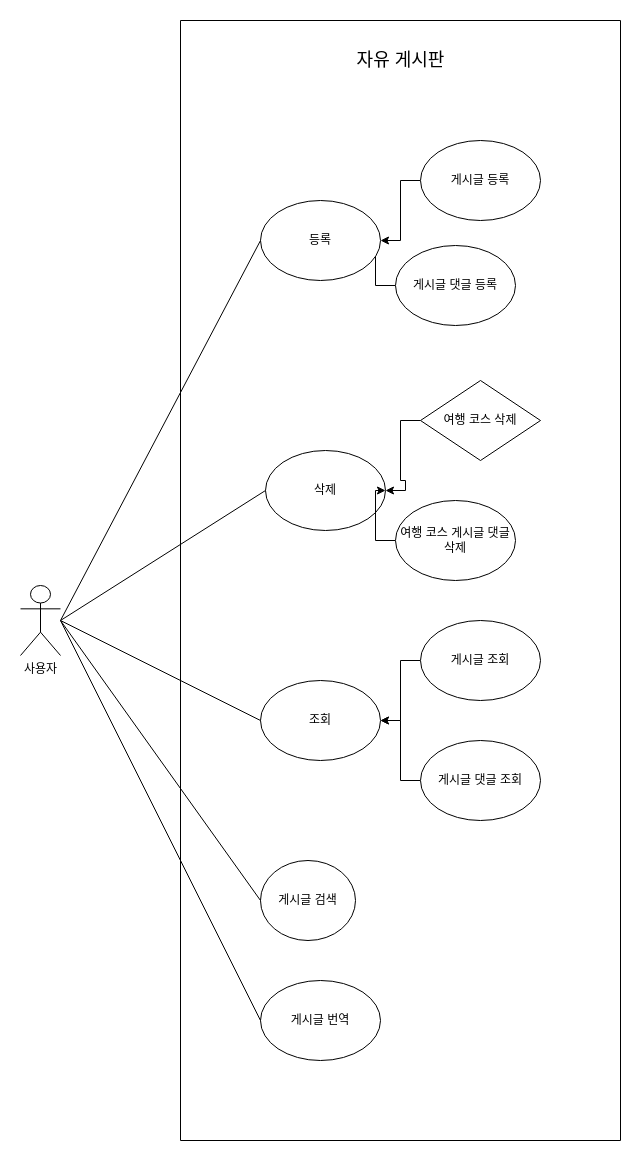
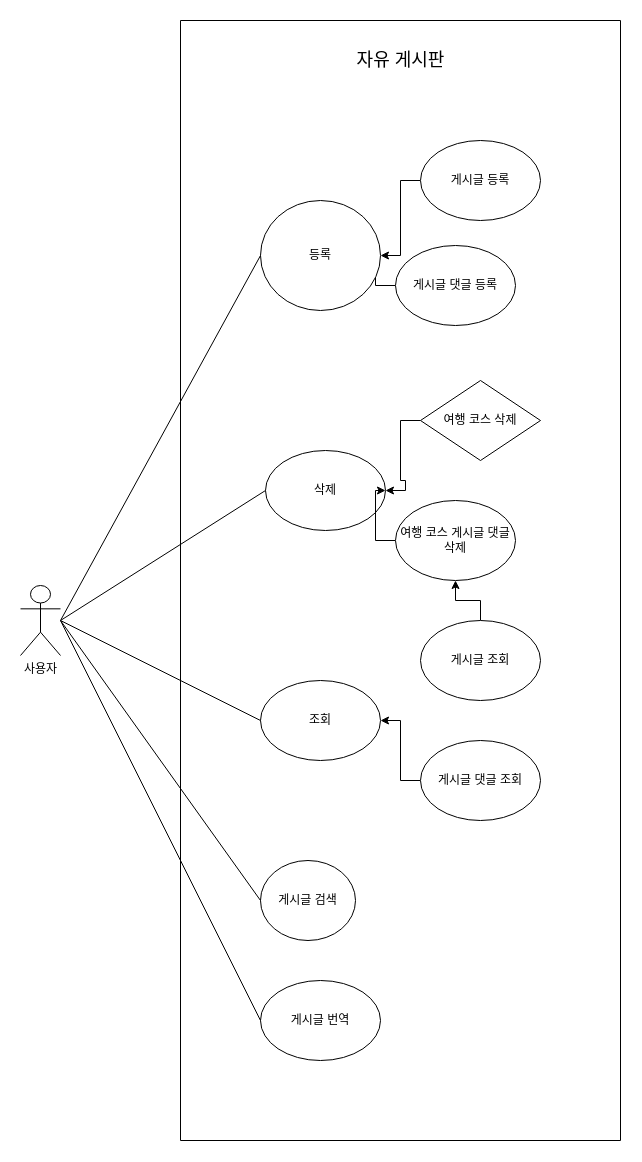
node "등록": size 120x80 -> 120x110
edge "게시글 조회" -> "조회": now "게시글 조회" -> "여행 코스 게시글 댓글 삭제"
edge "게시글 댓글 조회" -> "조회": arrowhead open -> classic
